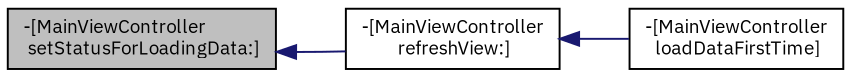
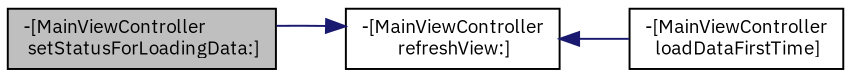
edge "-[MainViewController refreshView:]" -> "-[MainViewController setStatusForLoadingData:]": reversed
